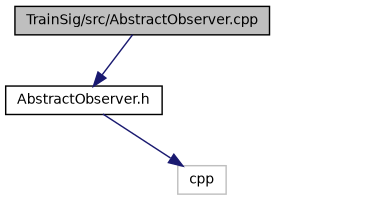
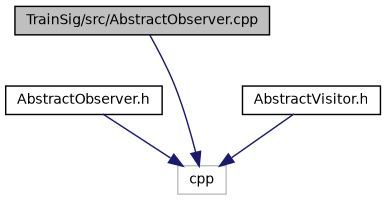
edge "TrainSig/src/AbstractObserver.cpp" -> "AbstractObserver.h": now "TrainSig/src/AbstractObserver.cpp" -> "cpp"
node "AbstractVisitor.h": added
